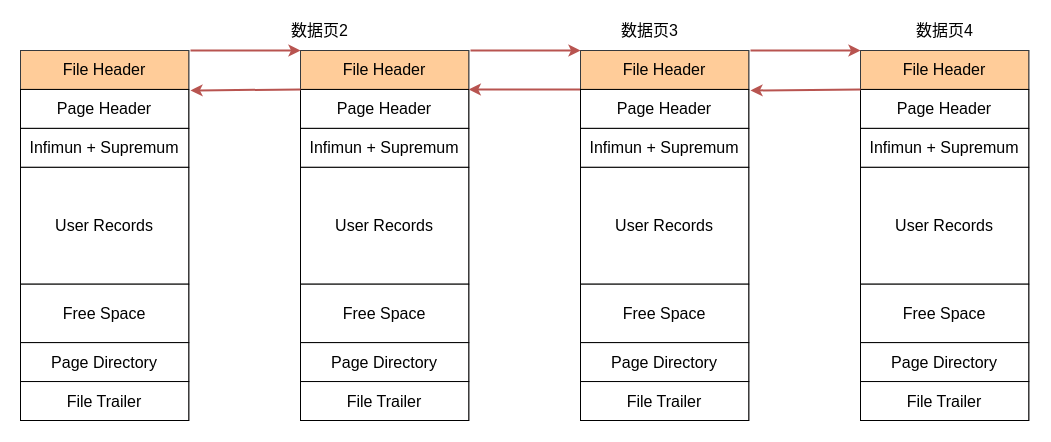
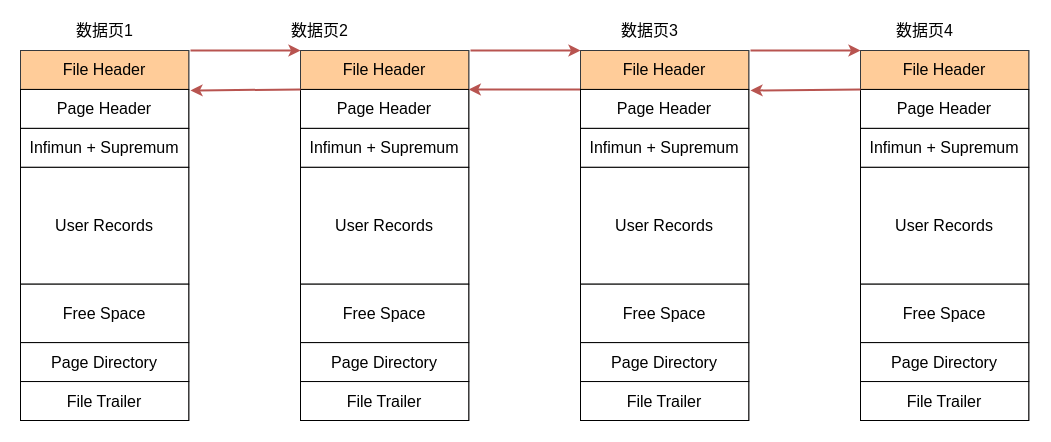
node "数据页1": added
node "数据页4": moved (945, 31) -> (925, 31)
